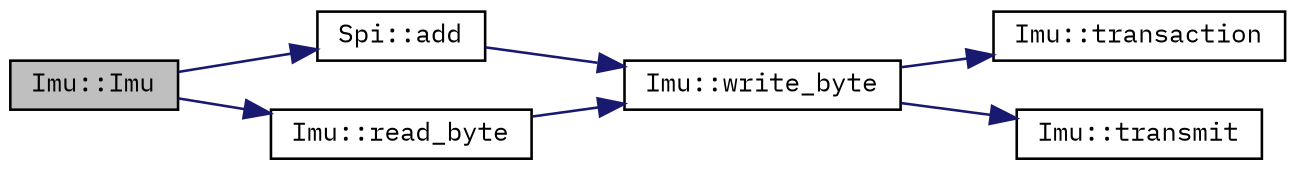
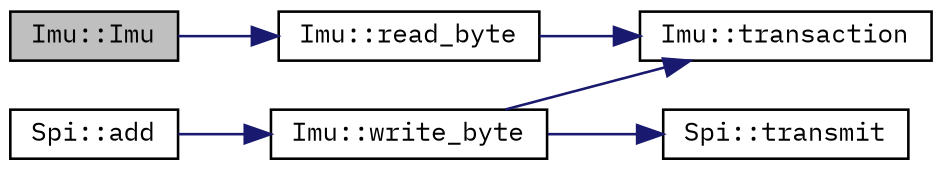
edge "Imu::Imu" -> "Spi::add": removed
edge "Imu::read_byte" -> "Imu::write_byte": now "Imu::read_byte" -> "Imu::transaction"
node "Imu::transmit": label "Imu::transmit" -> "Spi::transmit"
